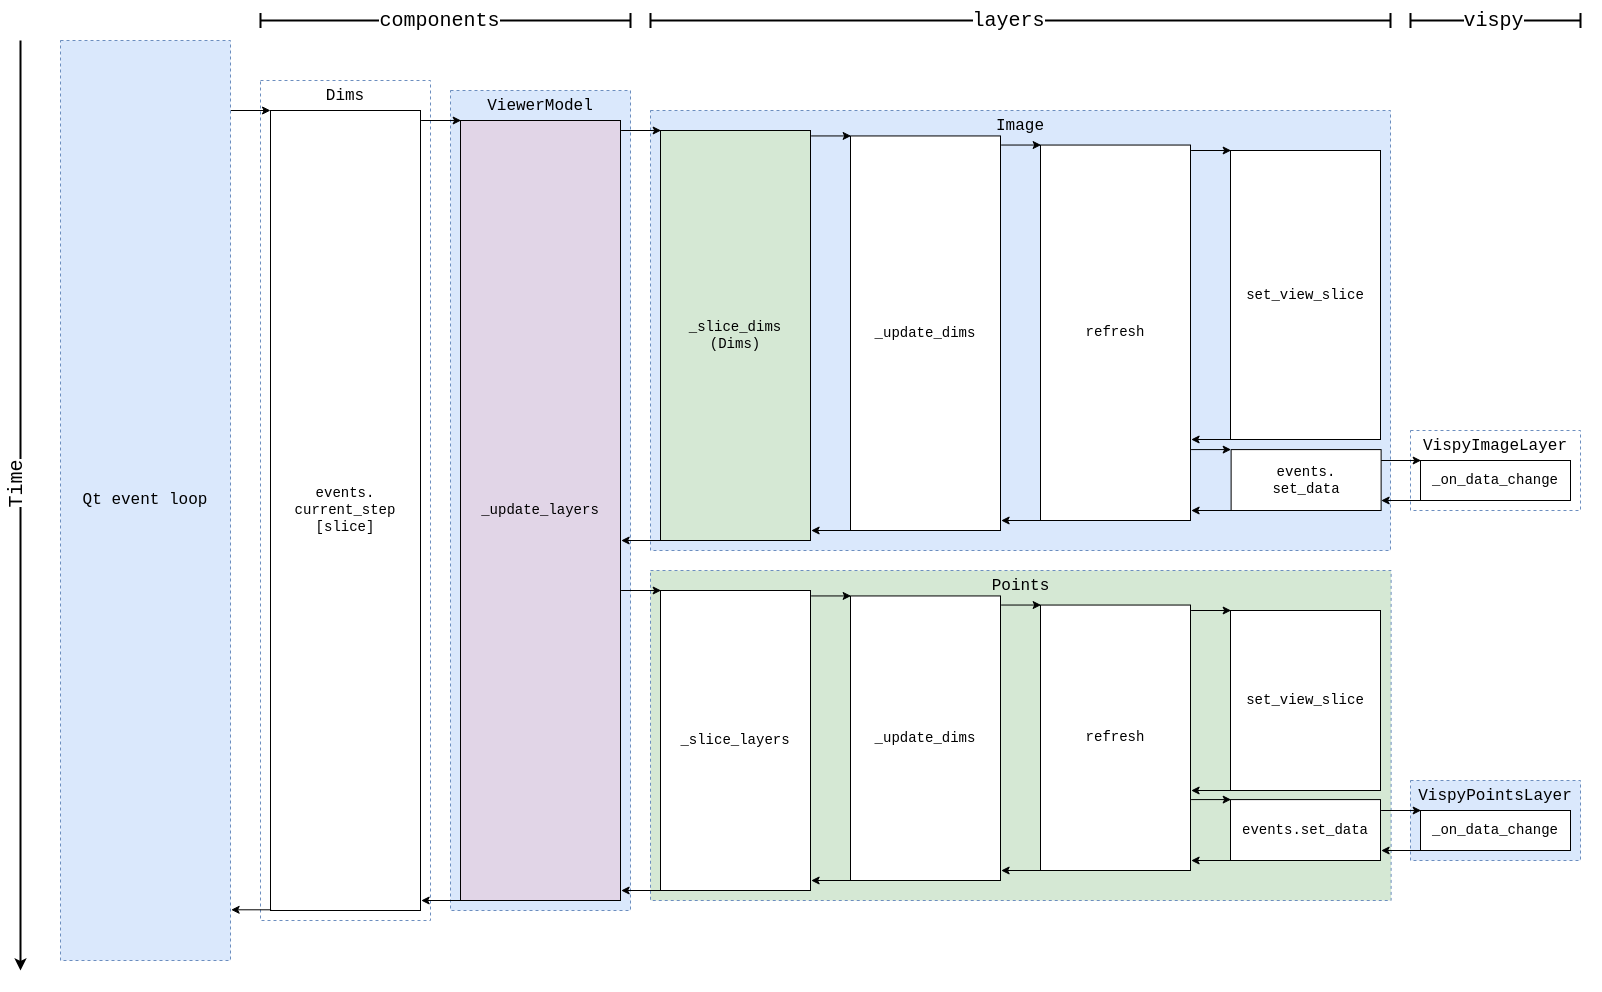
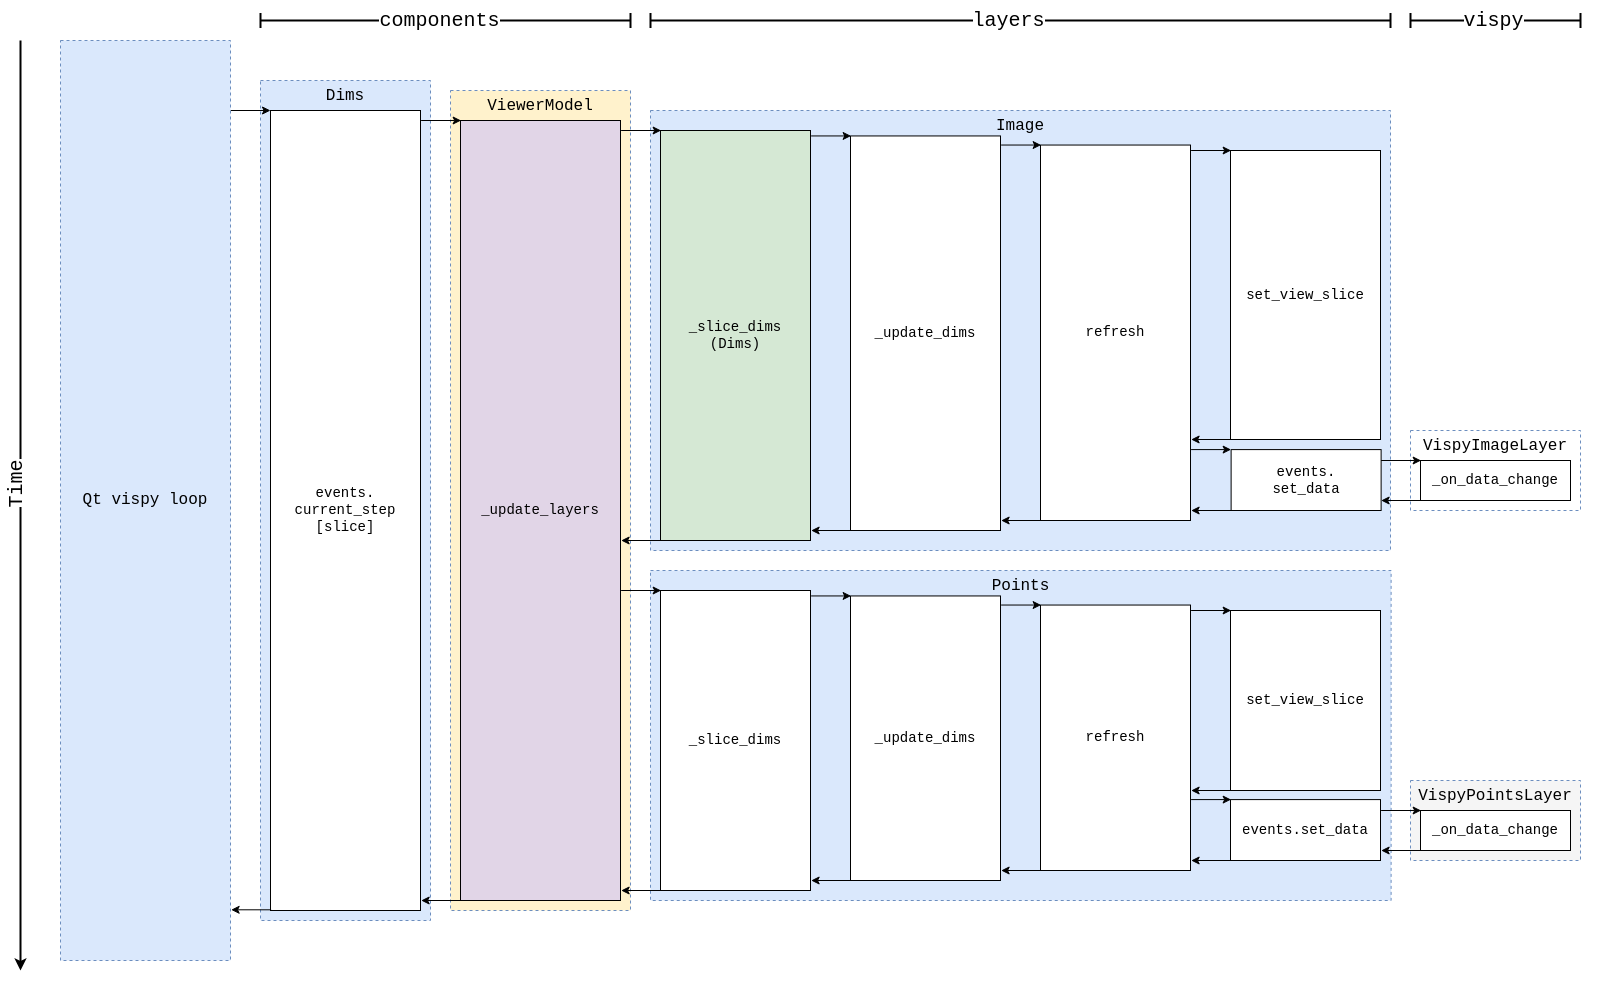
node "Dims": fillcolor #ffffff -> #dae8fc
node "ViewerModel": fillcolor #dae8fc -> #fff2cc
node "Qt event loop": label "Qt event loop" -> "Qt vispy loop"
node "Points": fillcolor #d5e8d4 -> #dae8fc
node "_slice_layers": label "_slice_layers" -> "_slice_dims"
node "VispyPointsLayer": fillcolor #dae8fc -> #f5f5f5
